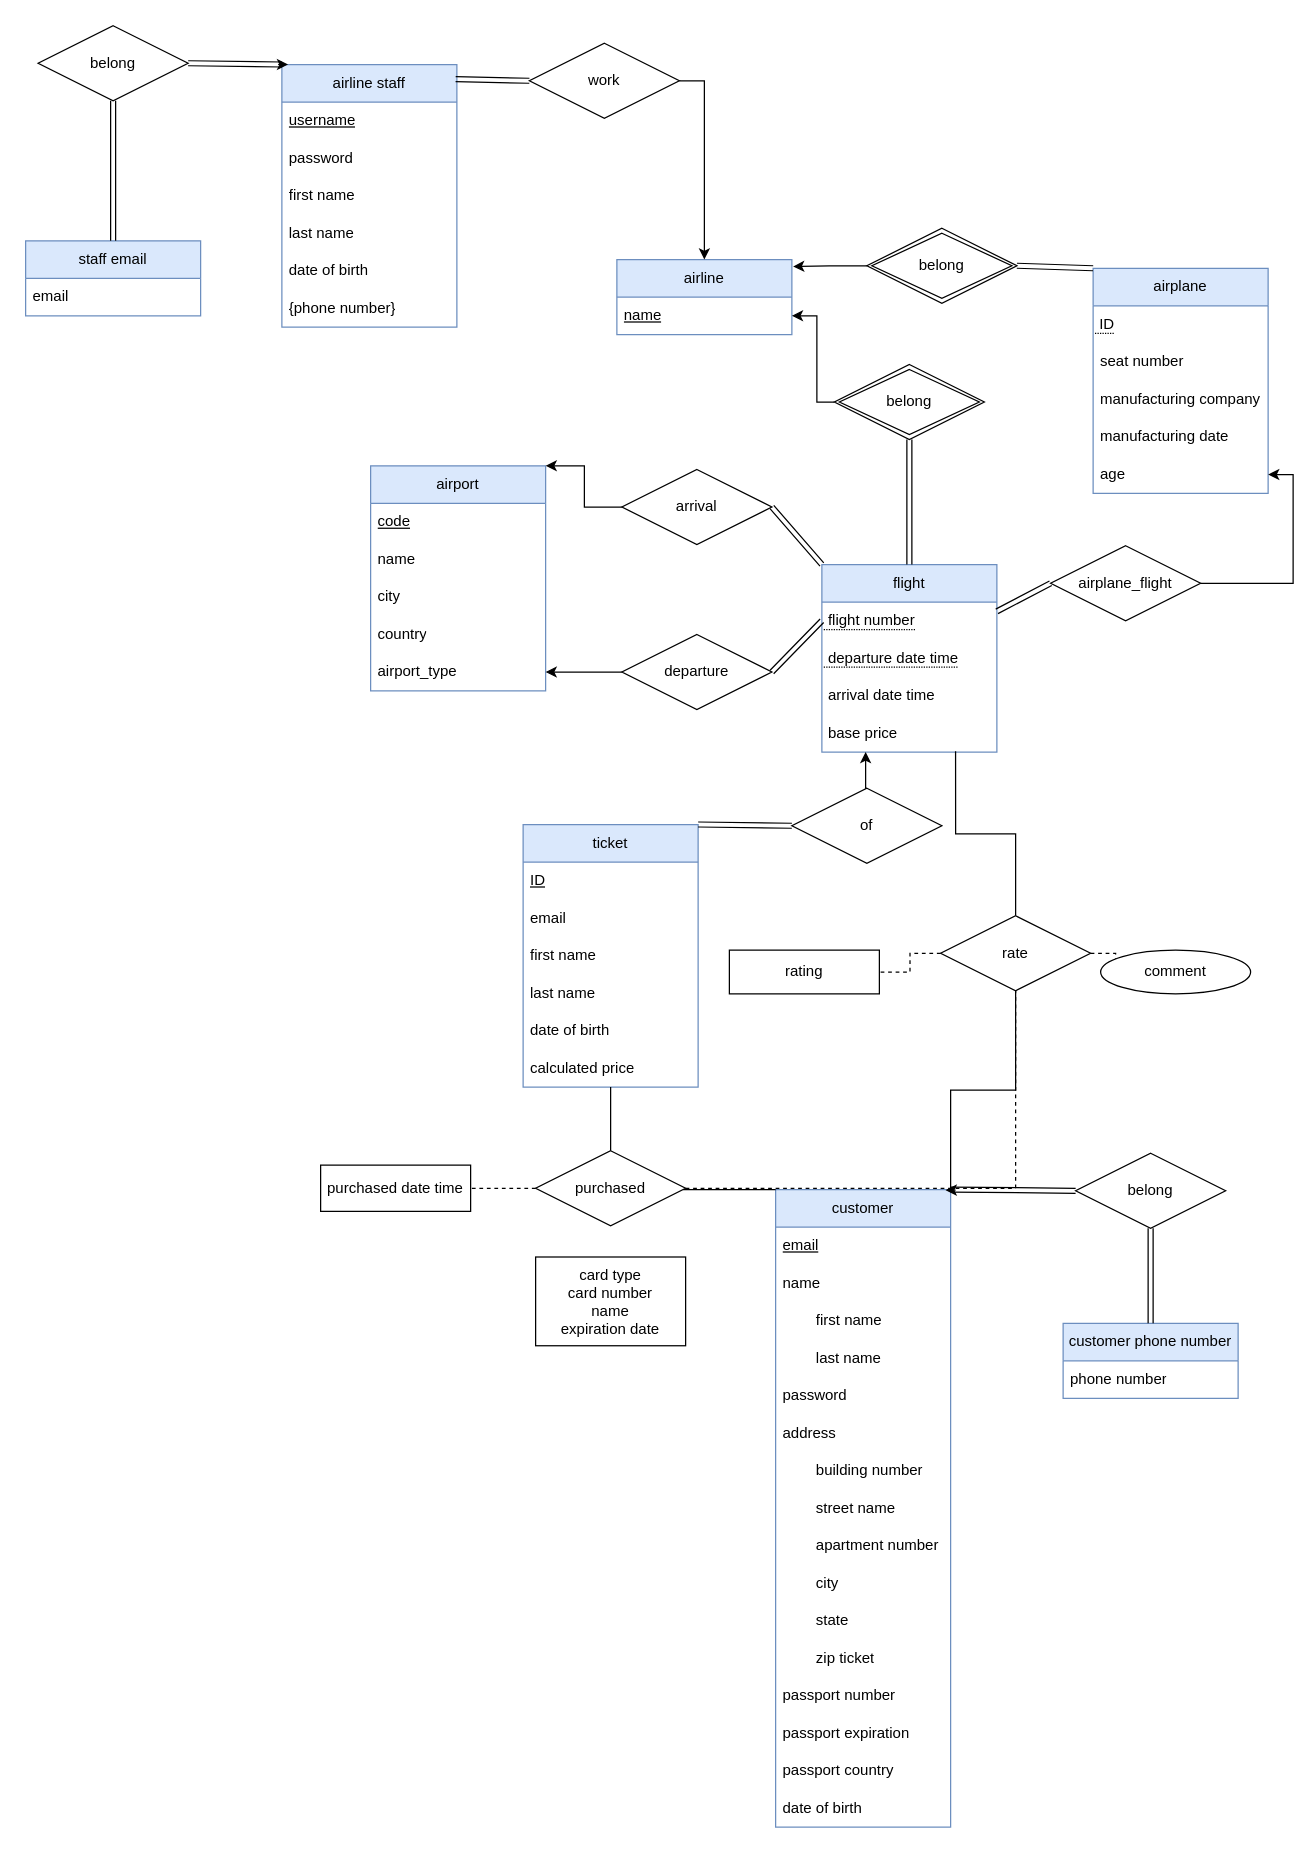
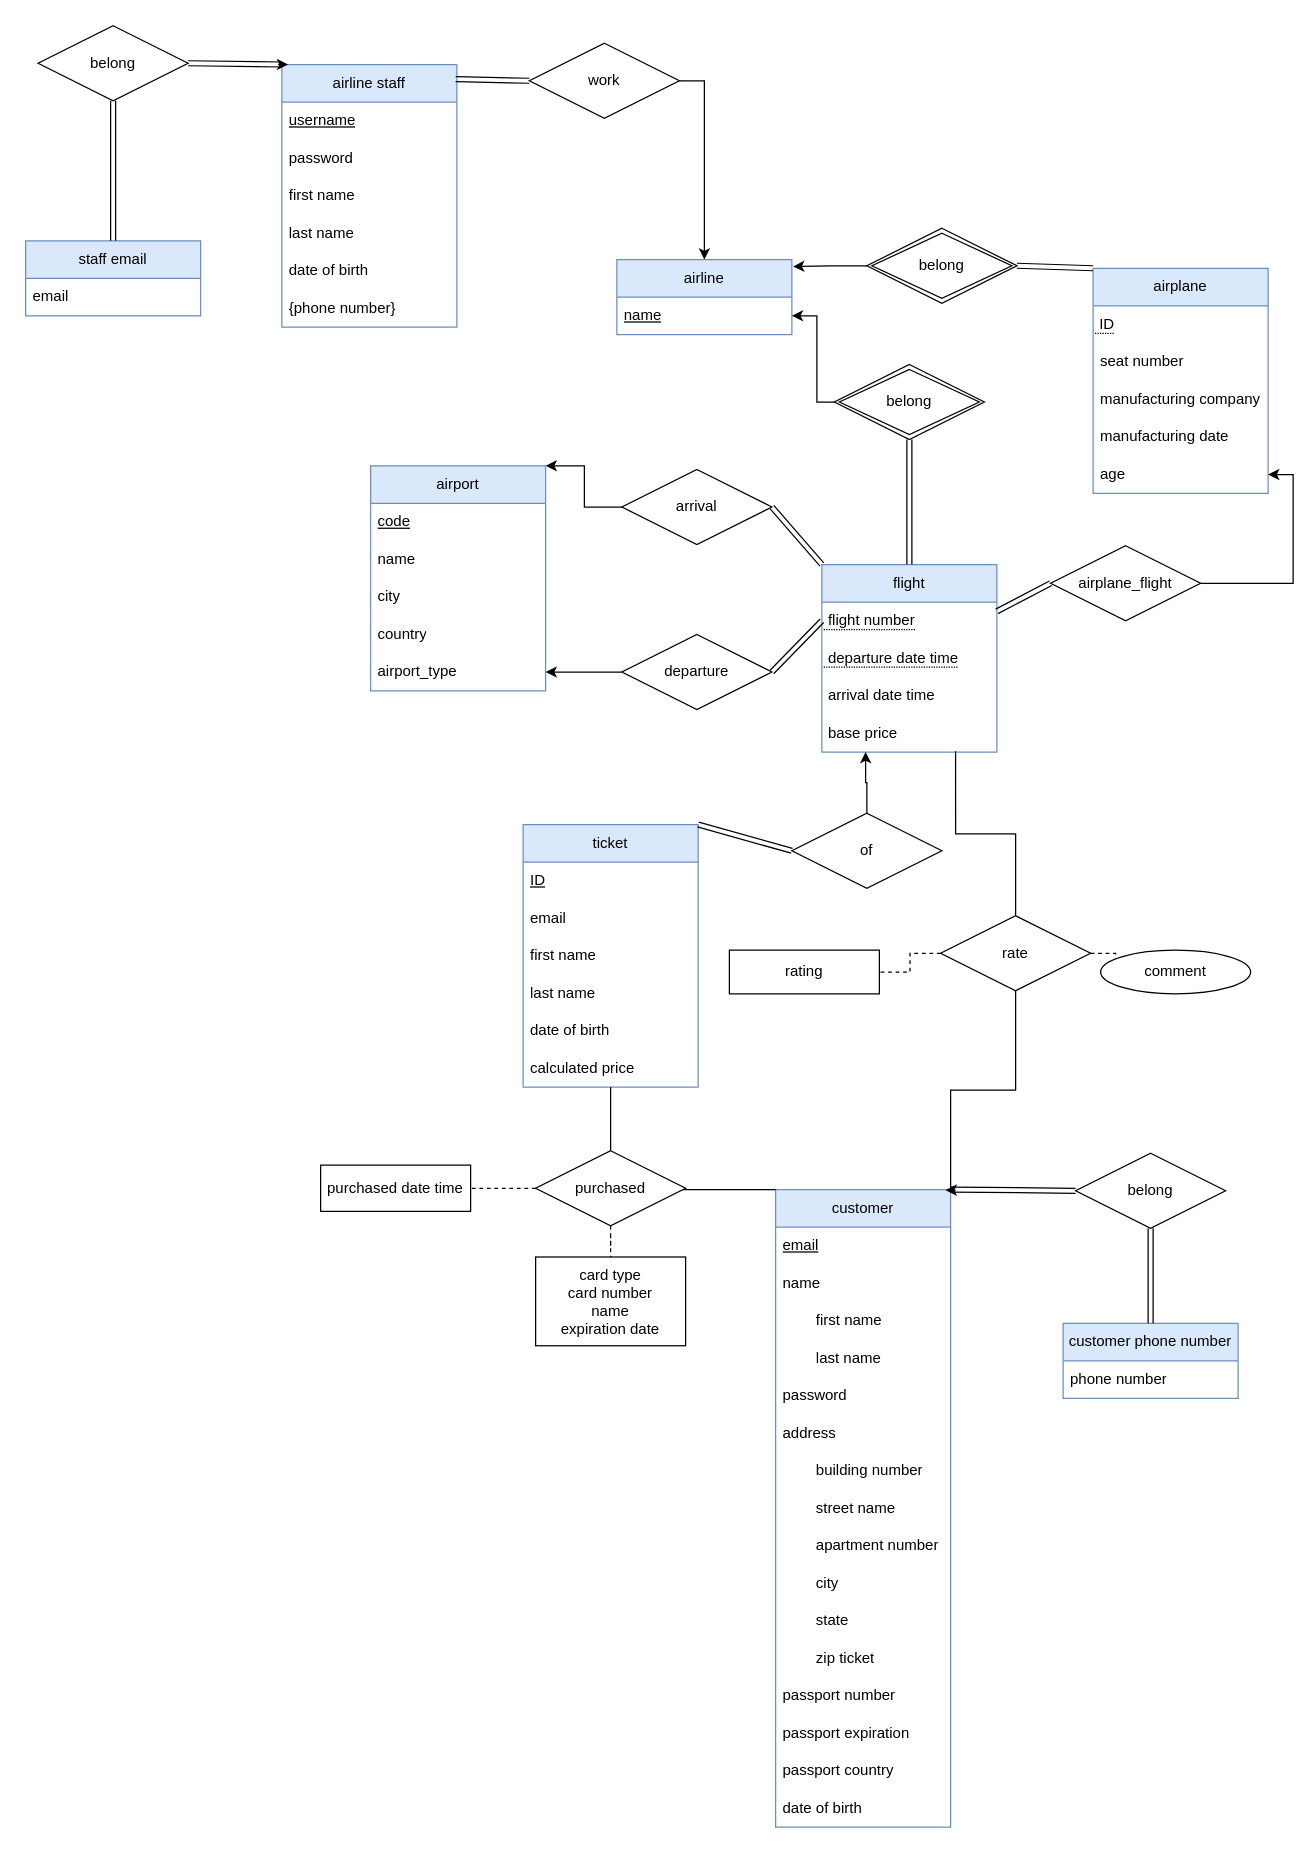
node "of": moved (867, 826) -> (867, 851)
edge "rate" -- "purchased": now "card type card number name expiration date" -- "purchased"
